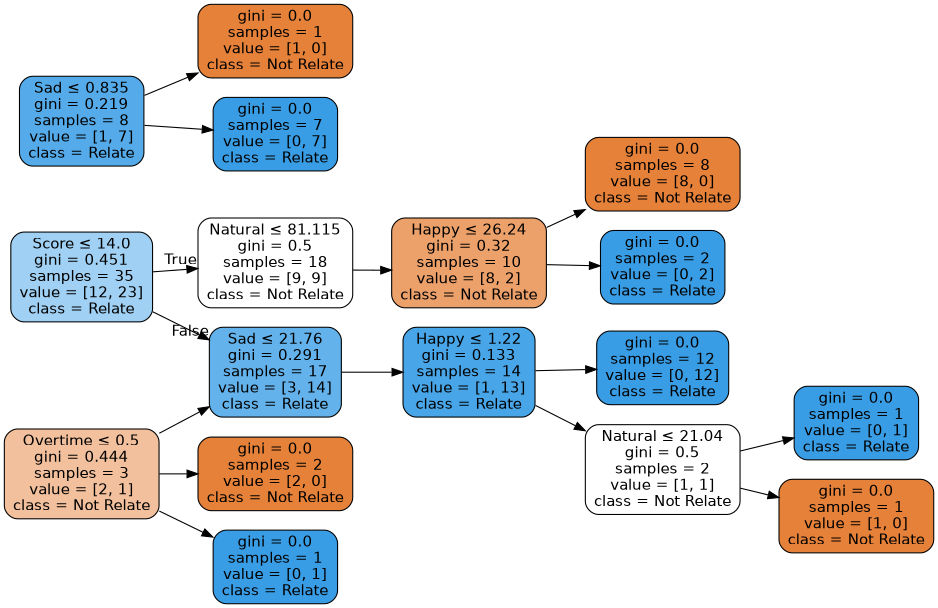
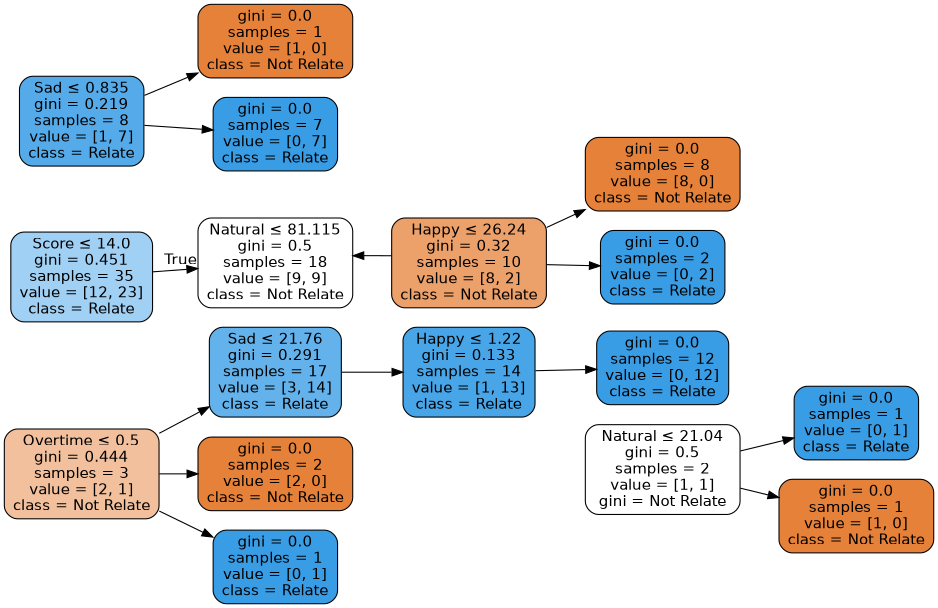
edge "Natural ≤ 81.115" -> "Happy ≤ 26.24": reversed
edge "Score ≤ 14.0" -> "Sad ≤ 21.76": removed
edge "Happy ≤ 1.22" -> "Natural ≤ 21.04": removed
node "Natural ≤ 21.04": text "class = Not Relate" -> "gini = Not Relate"
